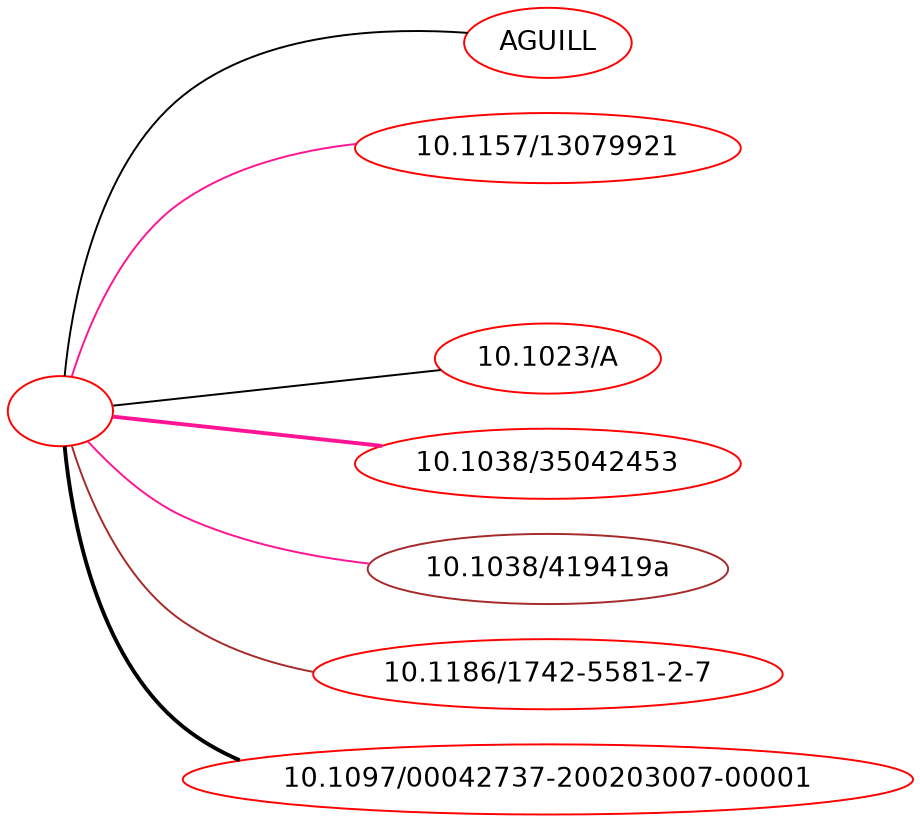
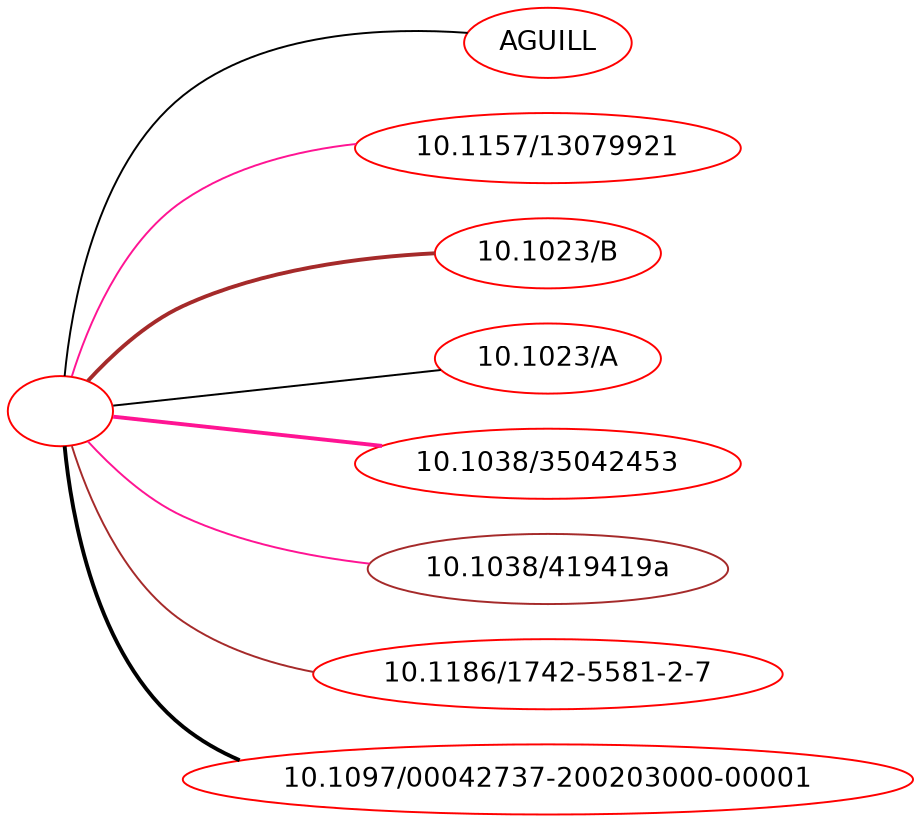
node "10.1023/B": added
node "10.1097/00042737-200203007-00001": label "10.1097/00042737-200203007-00001" -> "10.1097/00042737-200203000-00001"
